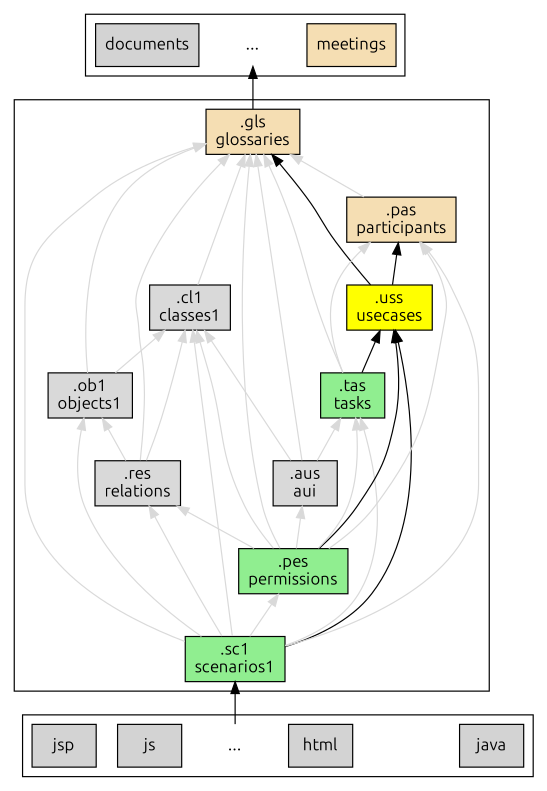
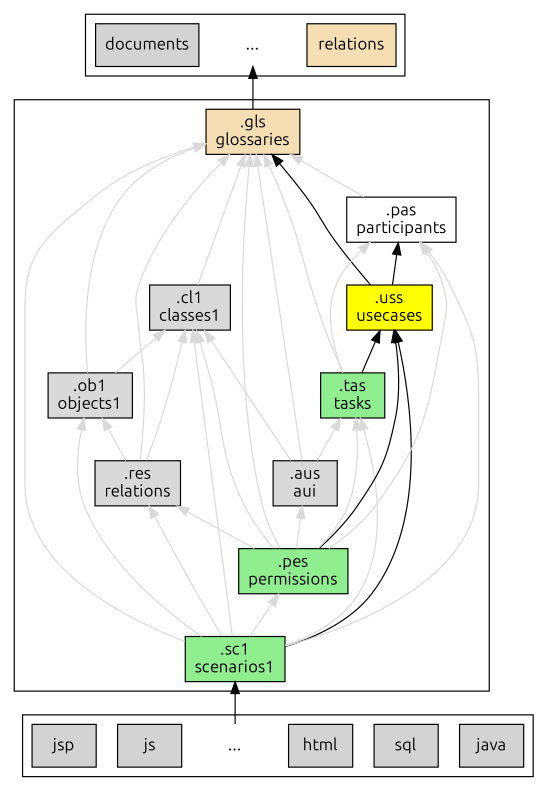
node "meetings": label "meetings" -> "relations"
node ".pas participants": fillcolor wheat -> white
node "sql": added
